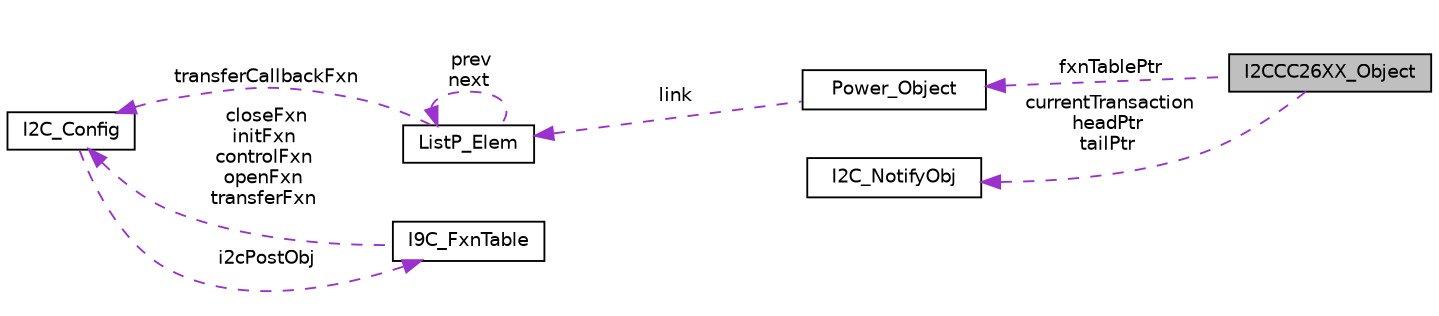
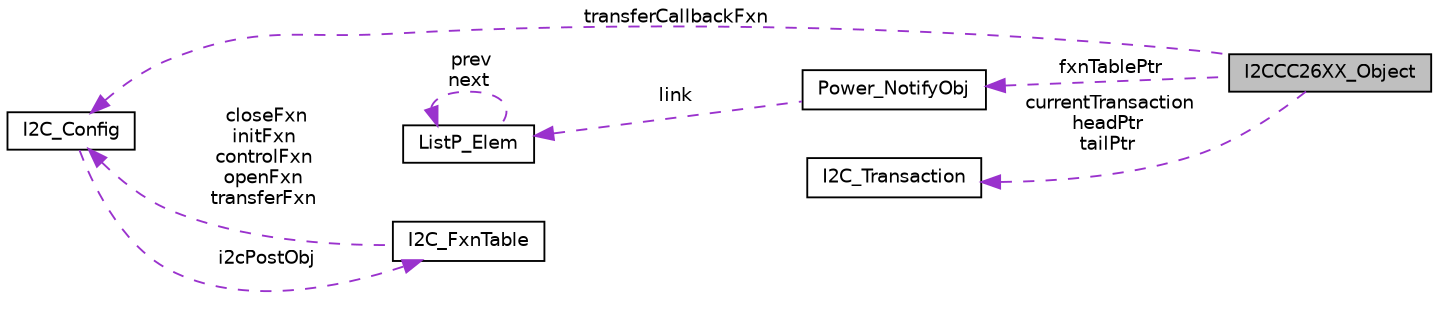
edge "ListP_Elem" -> "I2C_Config": now "I2CCC26XX_Object" -> "I2C_Config"
node "Power_Object": label "Power_Object" -> "Power_NotifyObj"
node "I2C_NotifyObj": label "I2C_NotifyObj" -> "I2C_Transaction"
node "I9C_FxnTable": label "I9C_FxnTable" -> "I2C_FxnTable"
